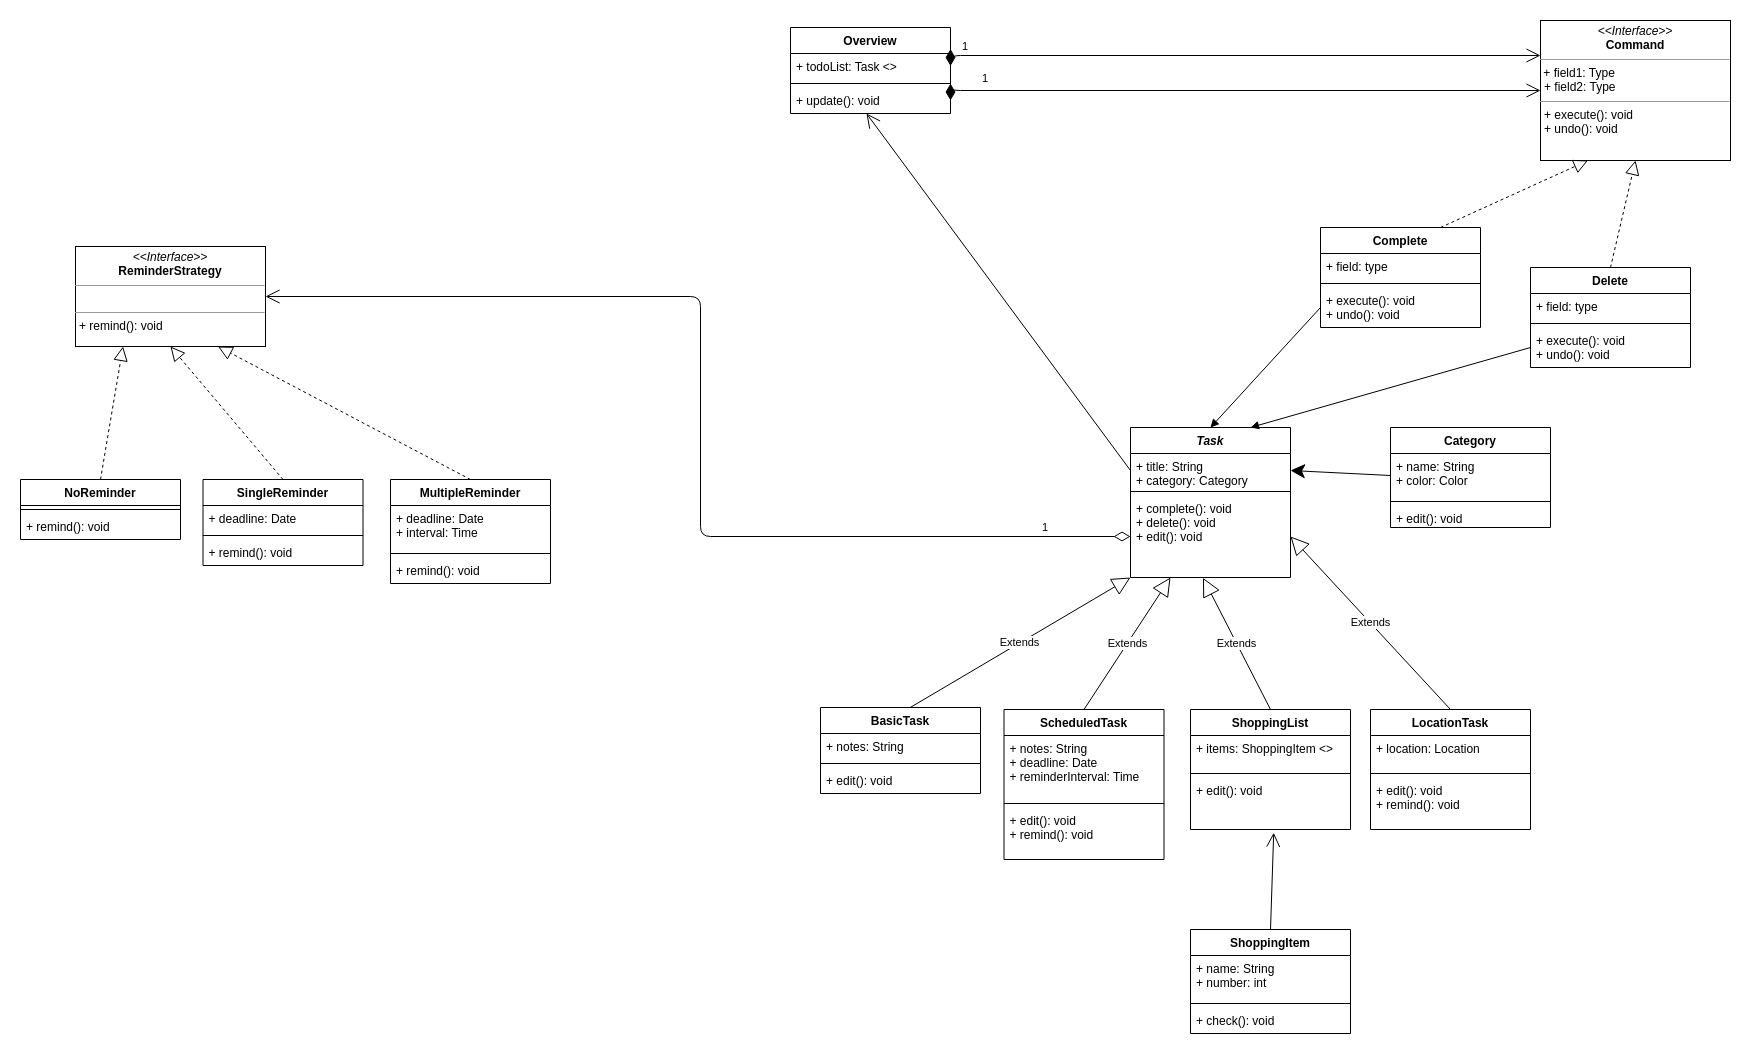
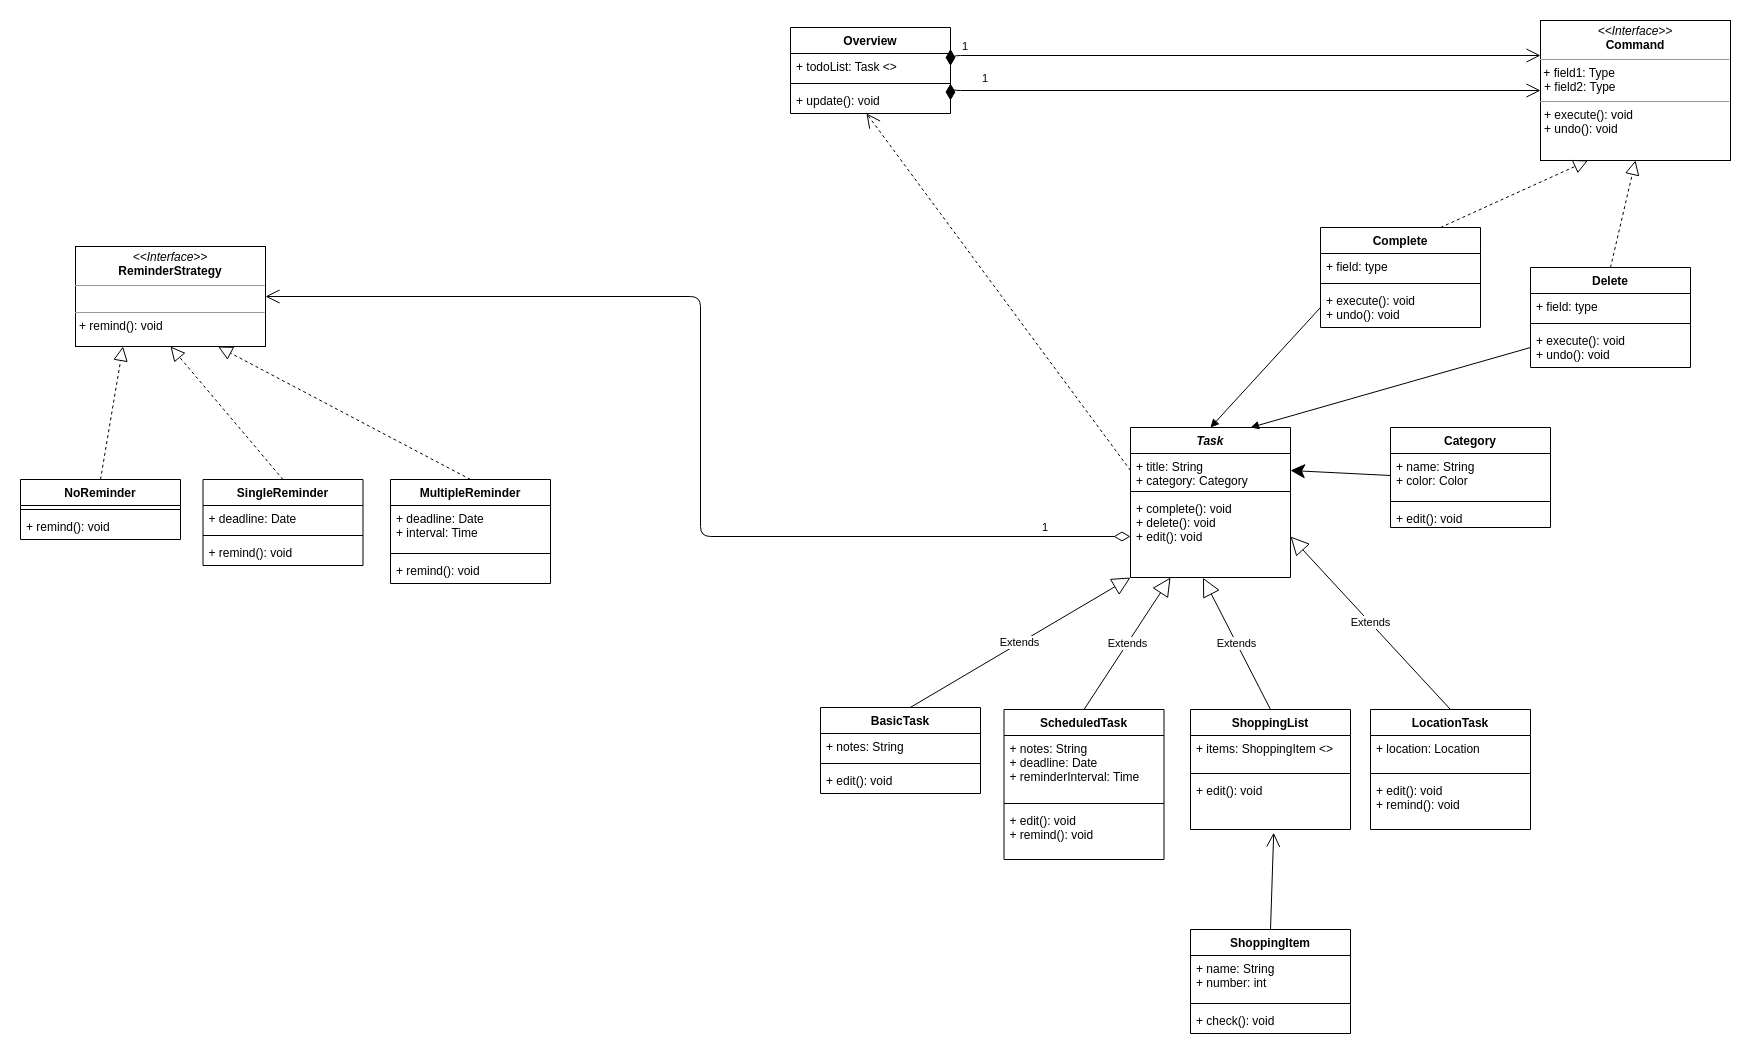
edge "+ title: String + category: Category" -> "+ update(): void": style solid -> dashed
